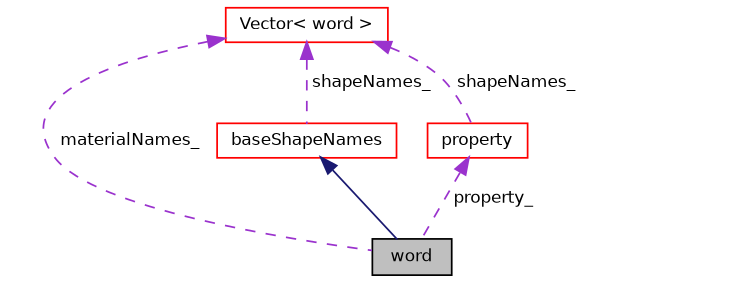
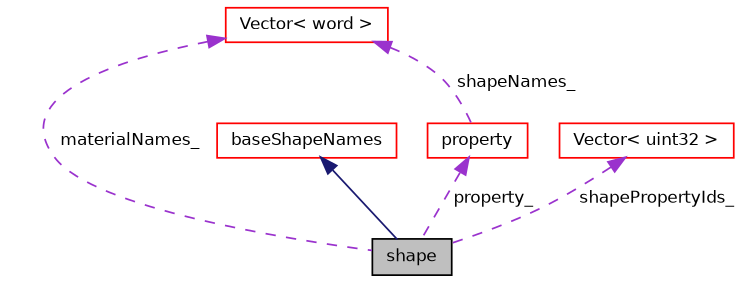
edge "baseShapeNames" -> "Vector< word >": removed, label "shapeNames_"
node "Vector< uint32 >": added
node "word": label "word" -> "shape"
